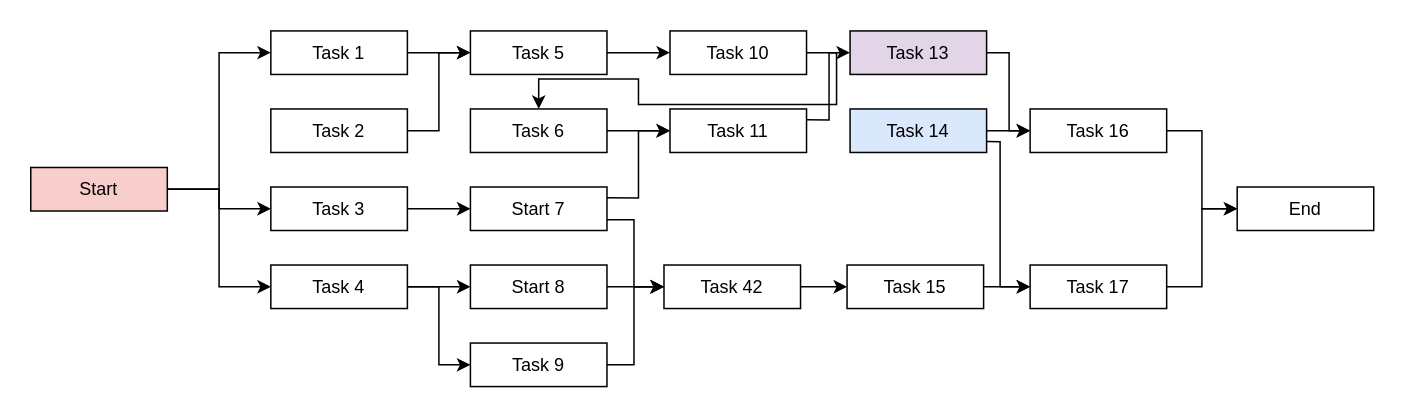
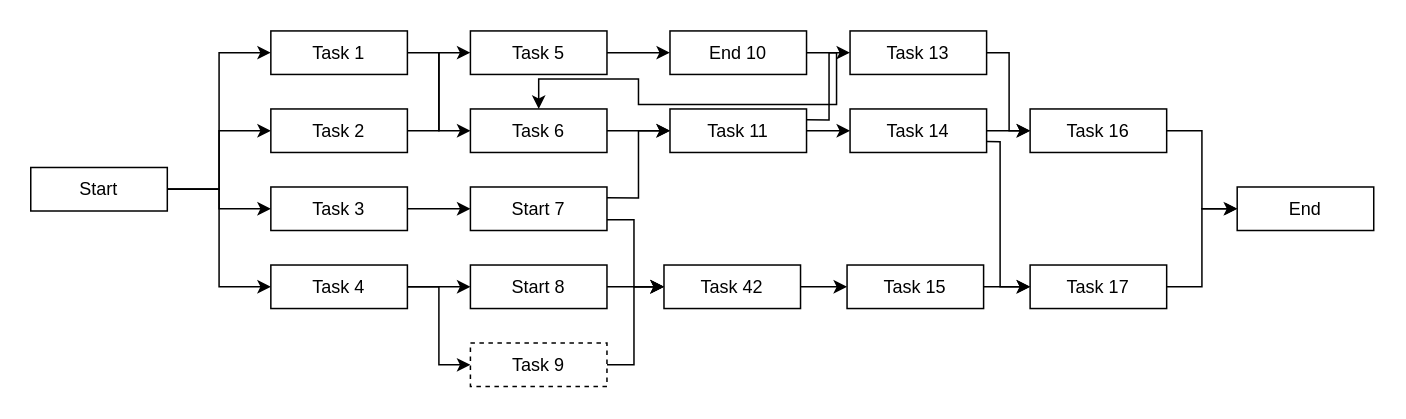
edge "Task 1" -> "Task 5": now "Task 1" -> "Task 6"
node "Task 10": label "Task 10" -> "End 10"
node "Task 13": fillcolor #e1d5e7 -> #ffffff
edge "Start" -> "Task 2": added
edge "Task 11" -> "Task 14": added
node "Task 14": fillcolor #dae8fc -> #ffffff
node "Start": fillcolor #f8cecc -> #ffffff
node "Task 9": style solid -> dashed
